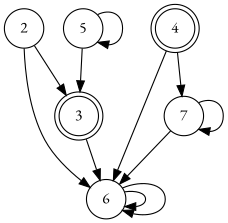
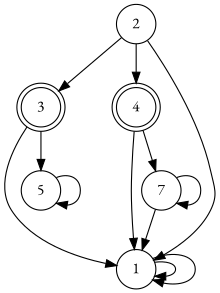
edge "2" -> "4": added
edge "5" -> "3": reversed
node "6": label "6" -> "1"
